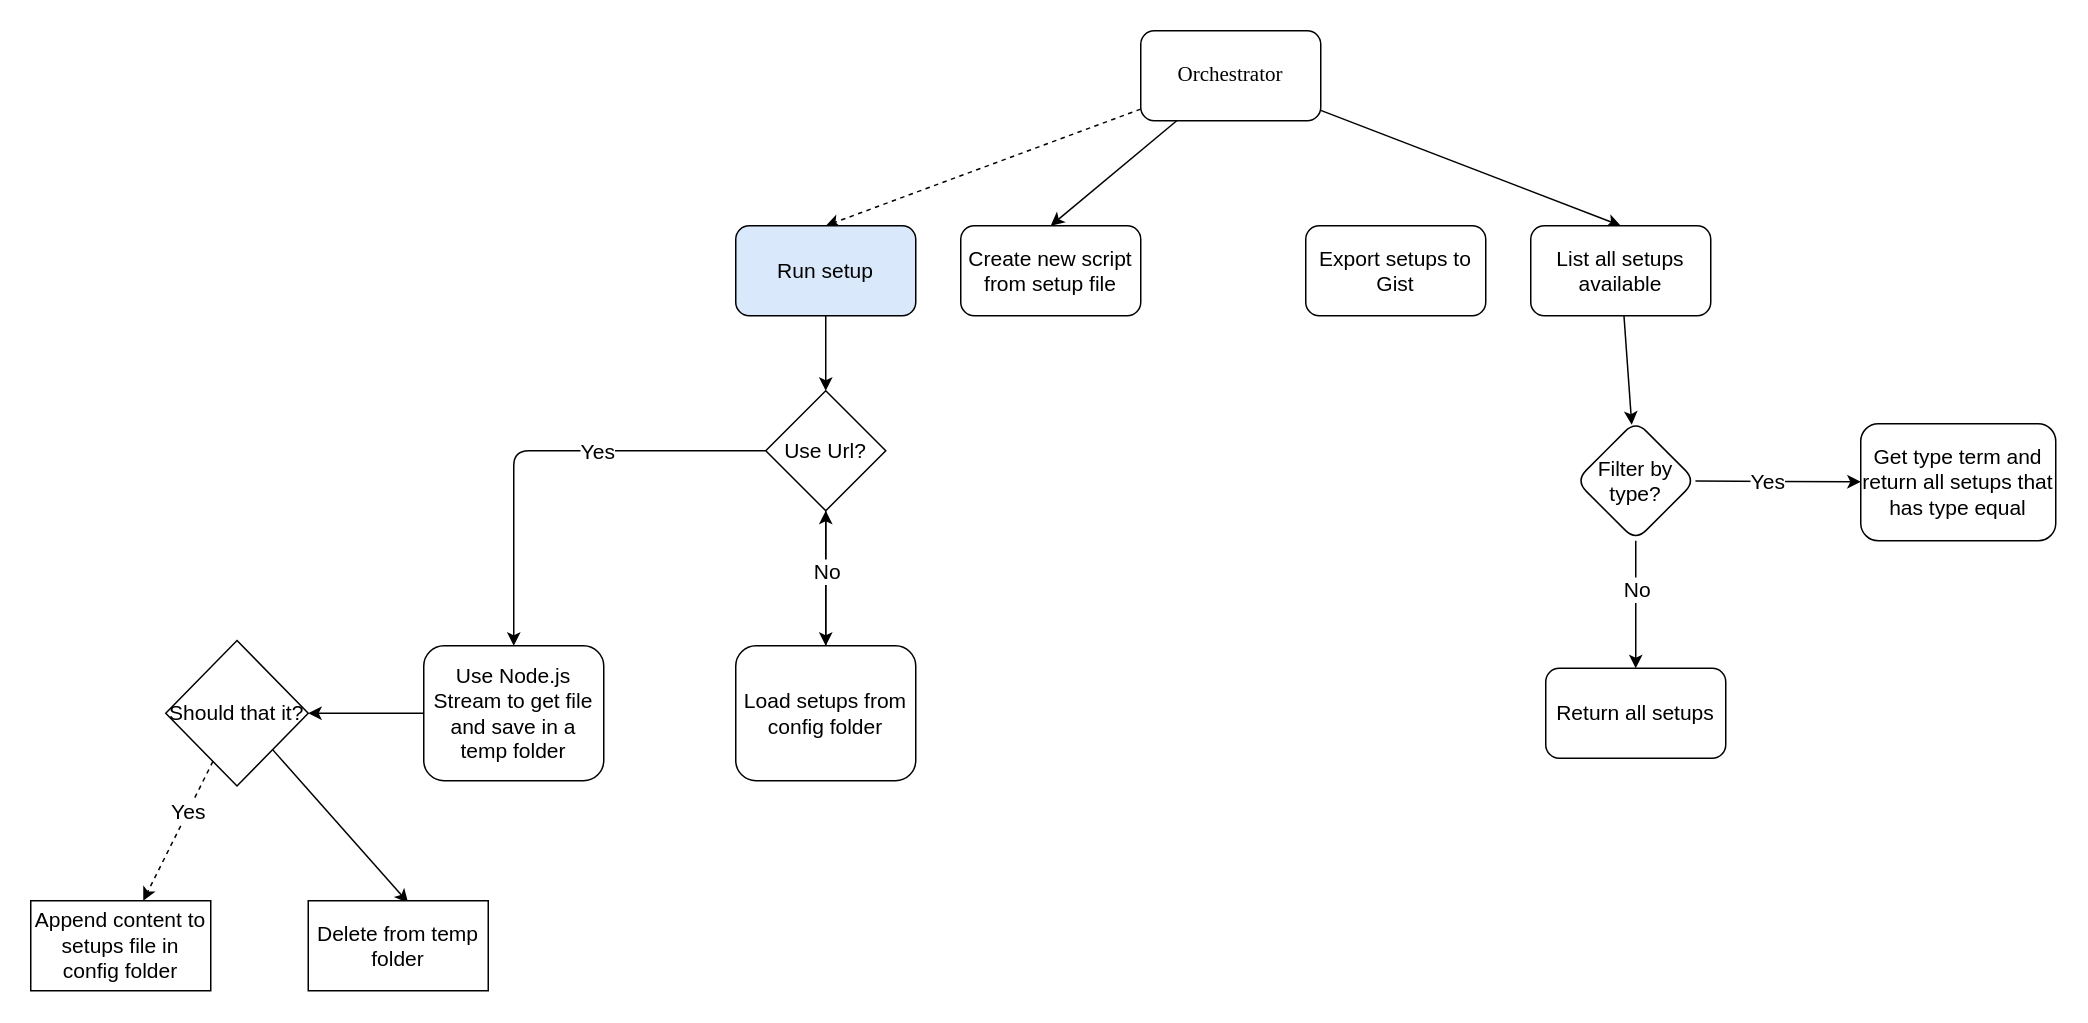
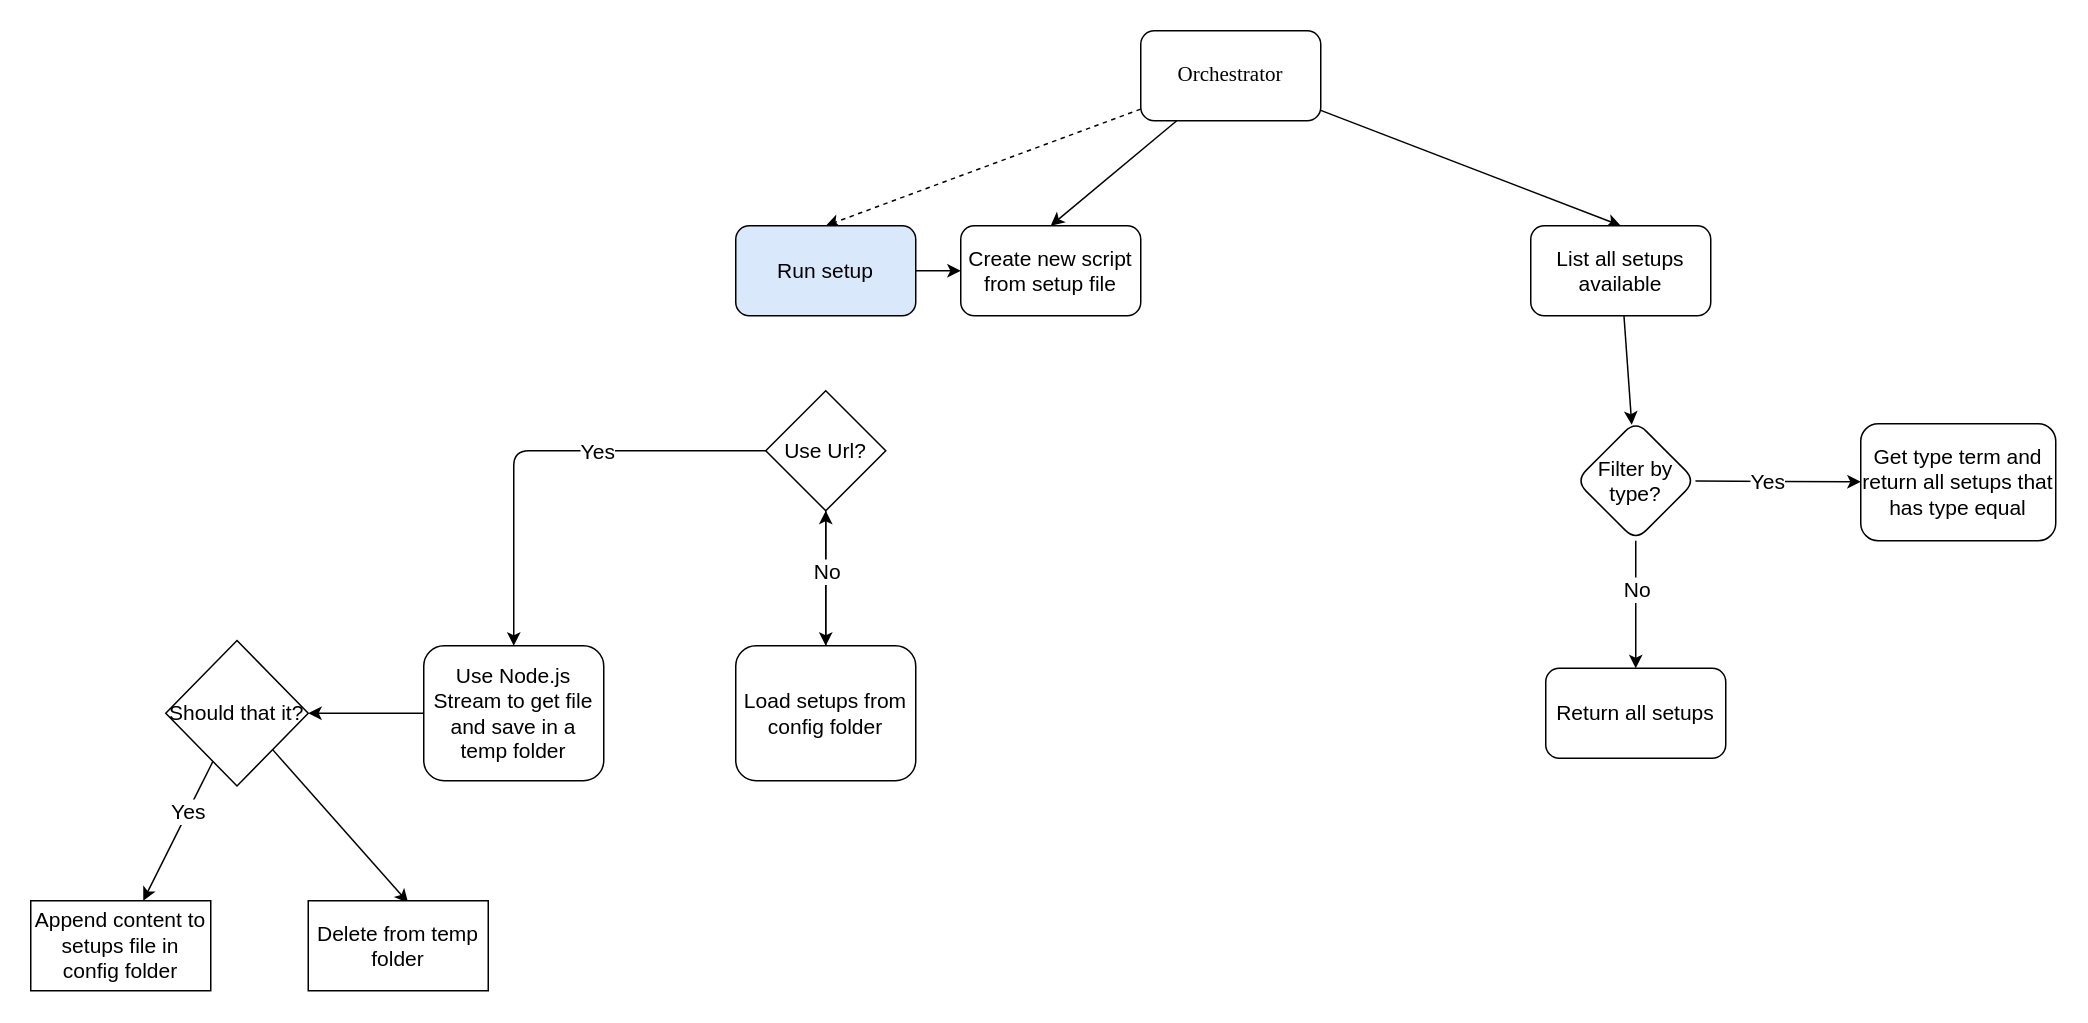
node "Export setups to Gist": removed
edge "Run setup" -> "Use Url?": now "Run setup" -> "Create new script from setup file"
edge "Should that it?" -> "Append content to setups file in config folder": style dashed -> solid
